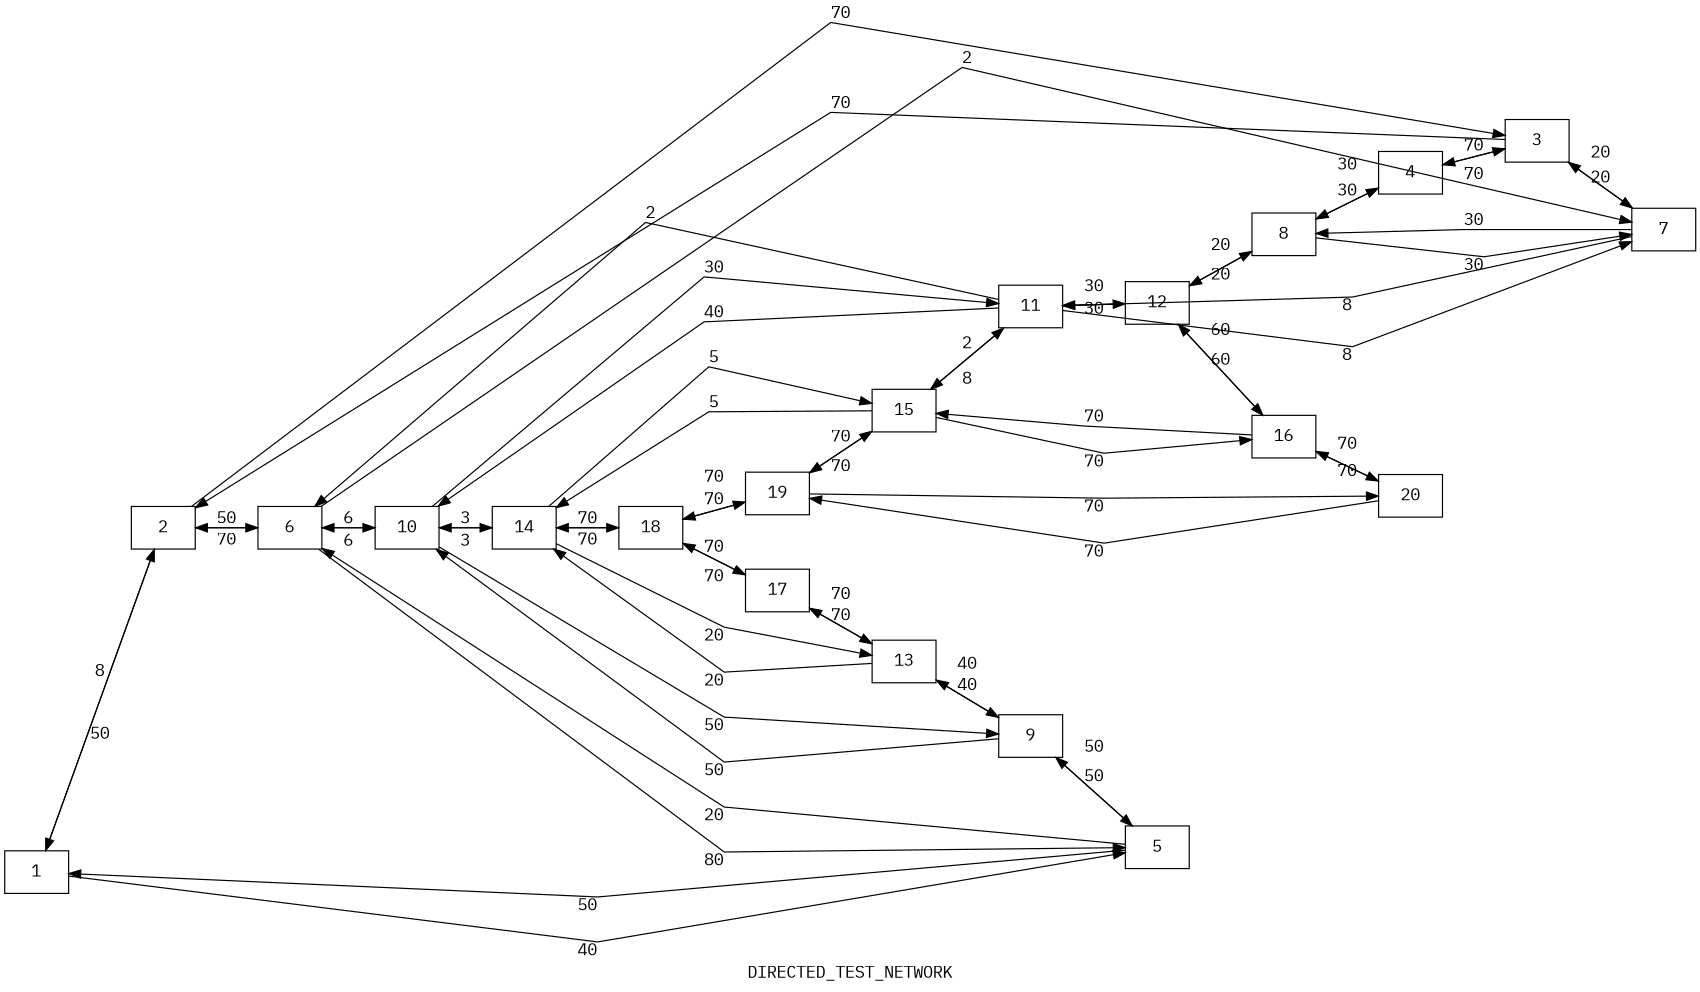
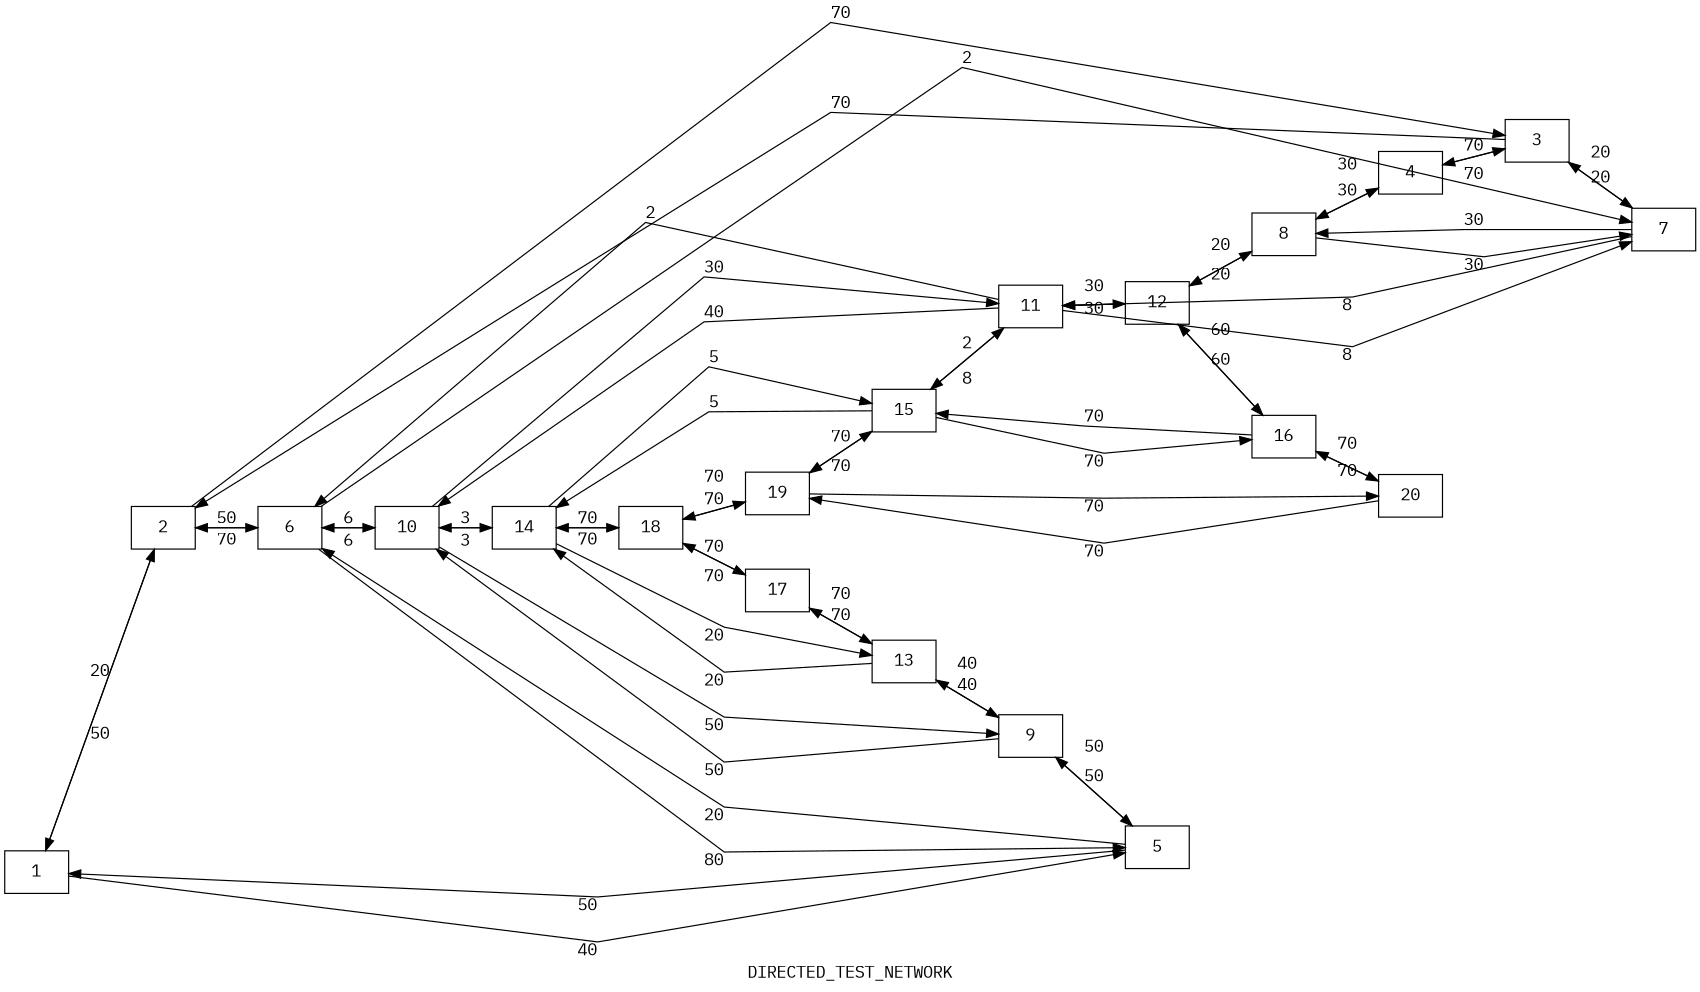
edge "1" -> "2": label "8" -> "20"
